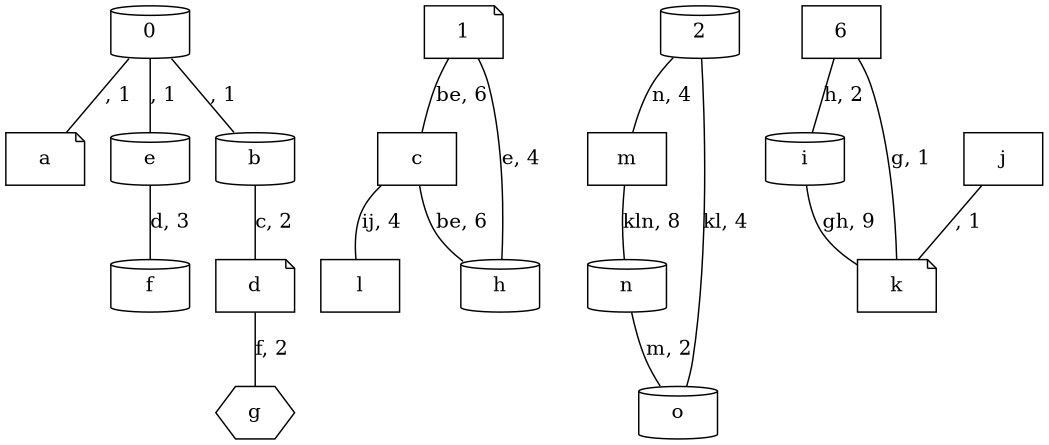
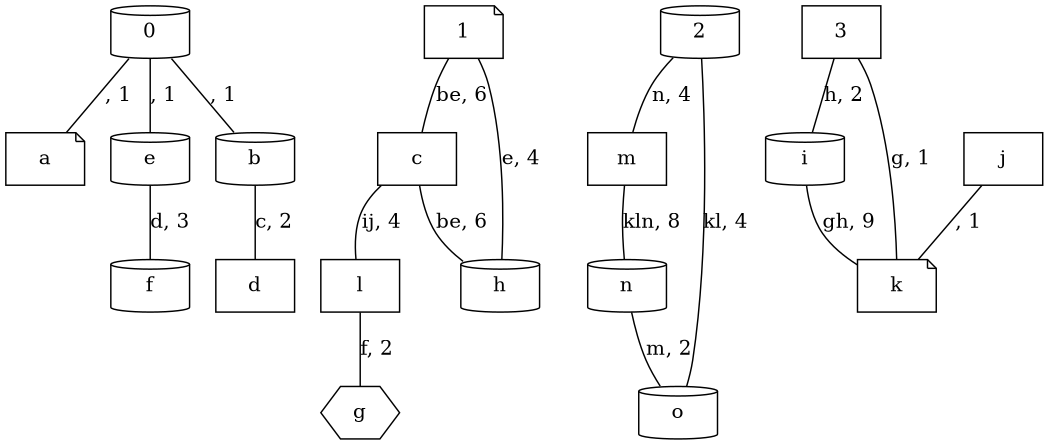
node "6": label "6" -> "3"
node "d": shape note -> box
edge "d" -- "g": now "l" -- "g"
